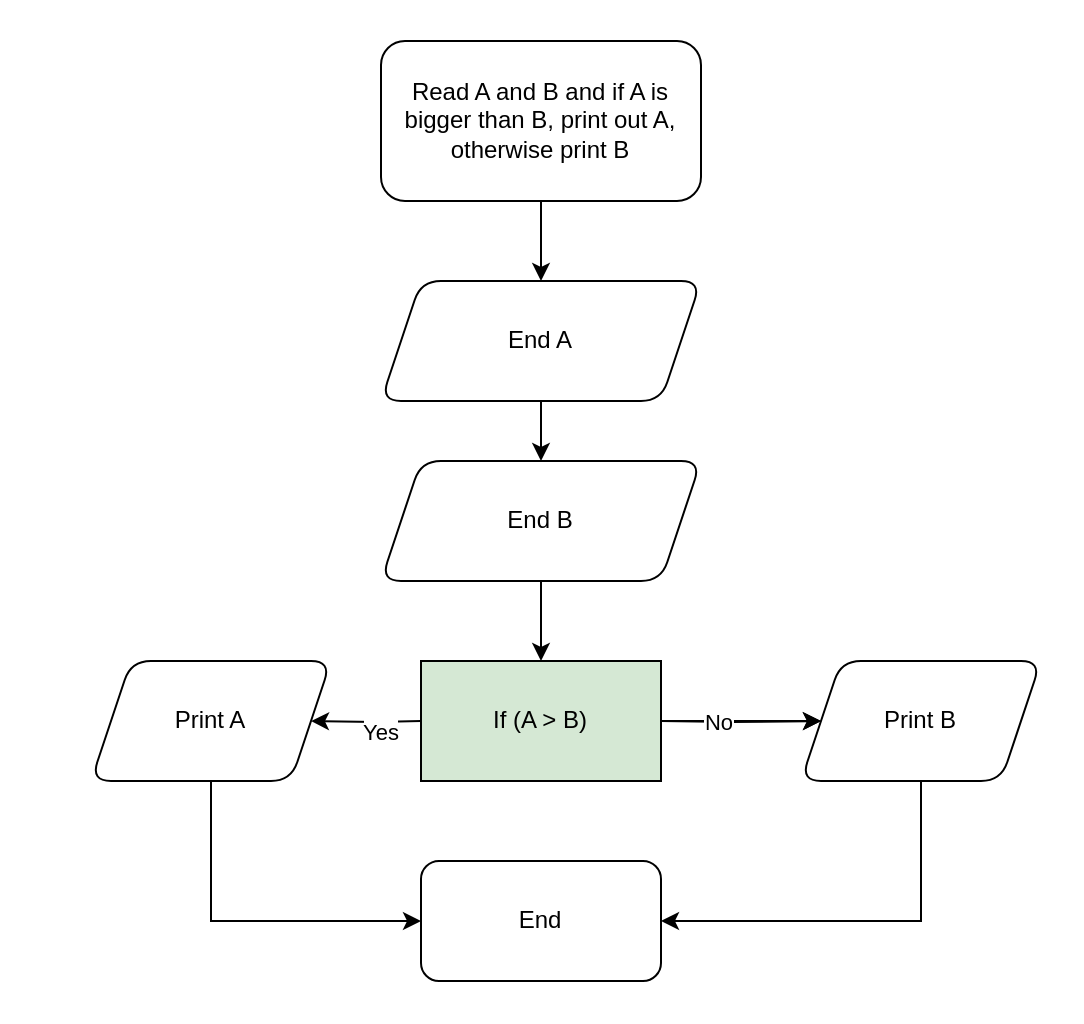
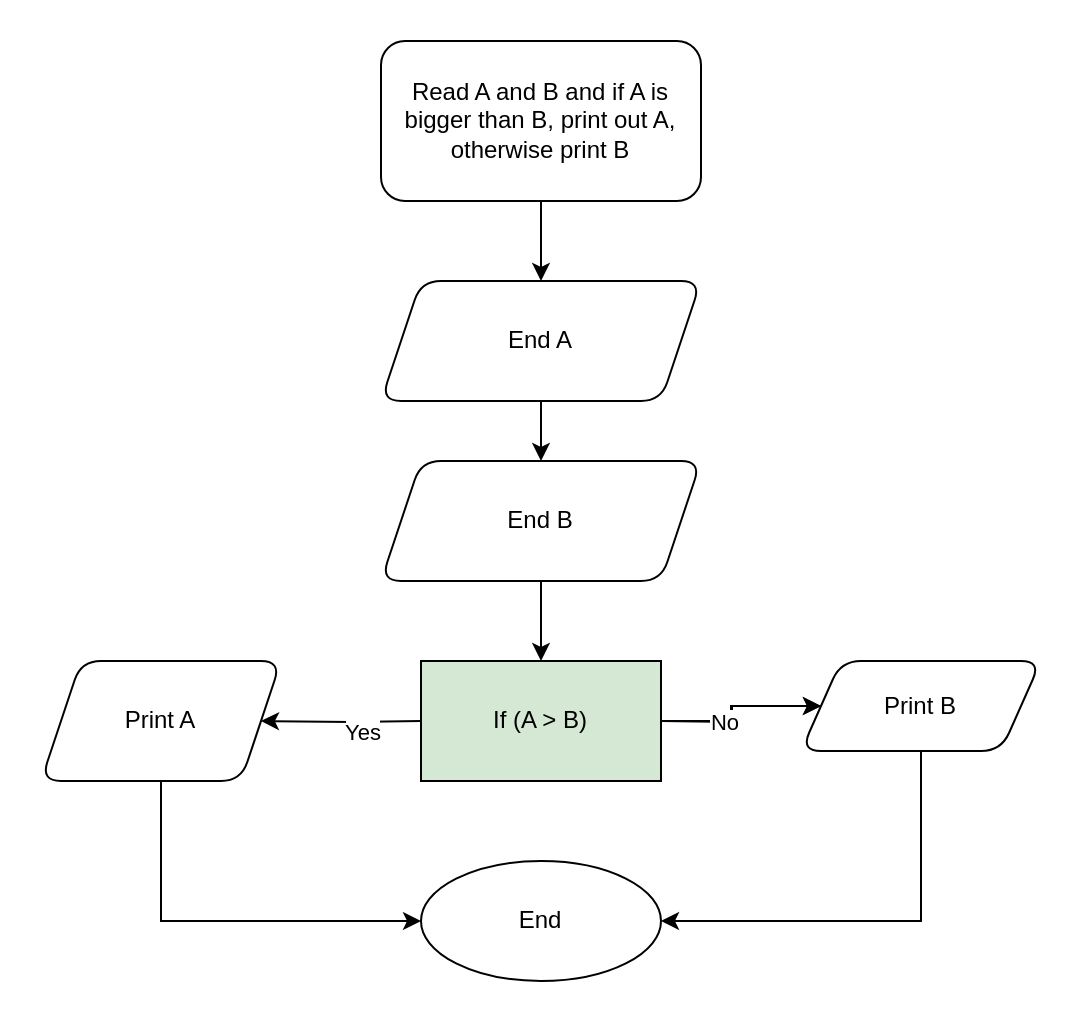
node "Print A": moved (211, 721) -> (161, 721)
node "Print B": size 240x120 -> 240x90
node "End": shape rounded rectangle -> ellipse
